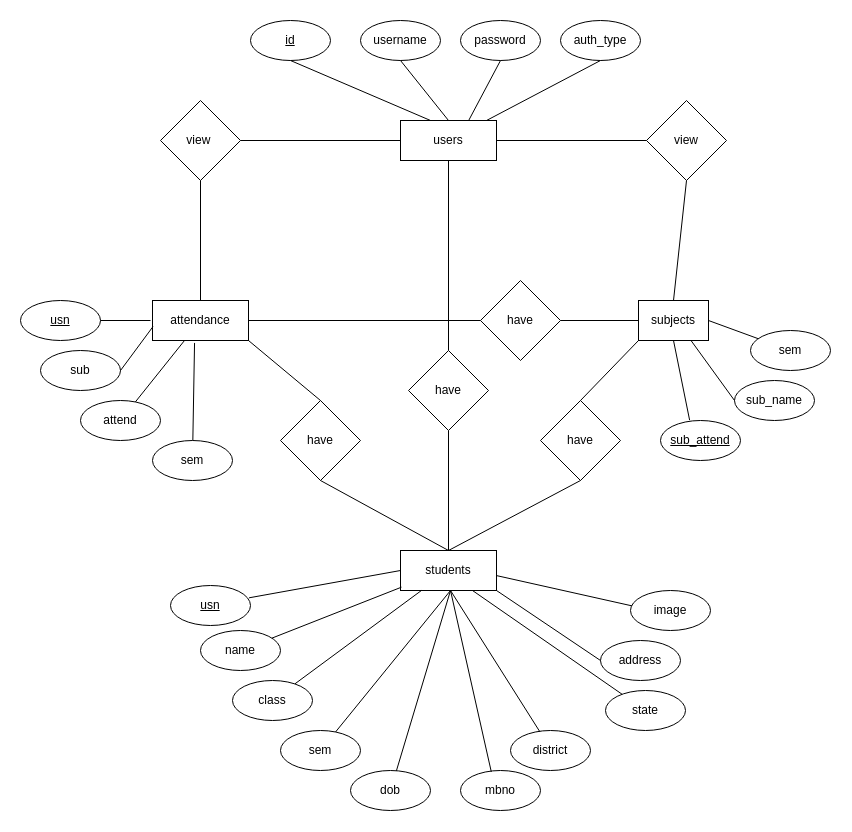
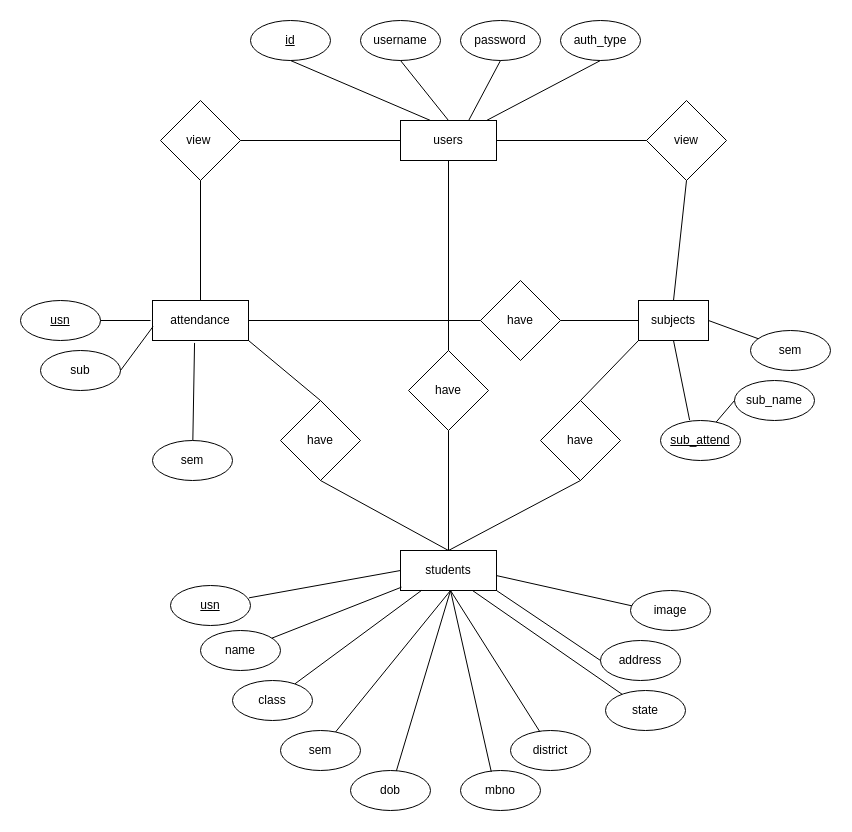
edge "attendance" -- "attend": removed
edge "subjects" -- "sub_name": now "sub_attend" -- "sub_name"
node "attend": removed
